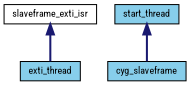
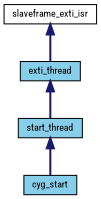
node "cyg_slaveframe": label "cyg_slaveframe" -> "cyg_start"
edge "start_thread" -> "exti_thread": added
